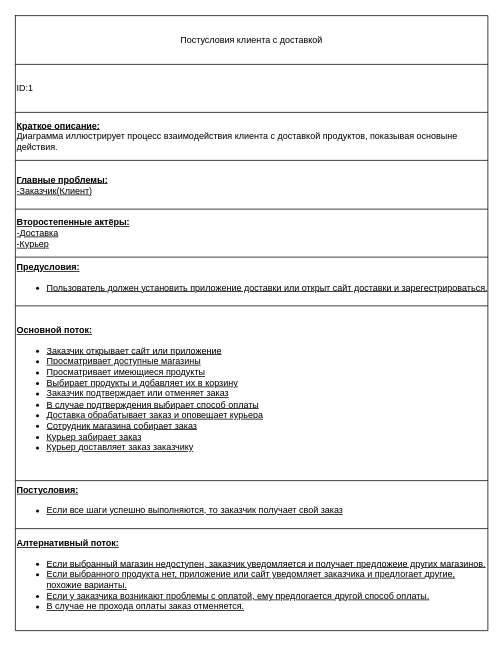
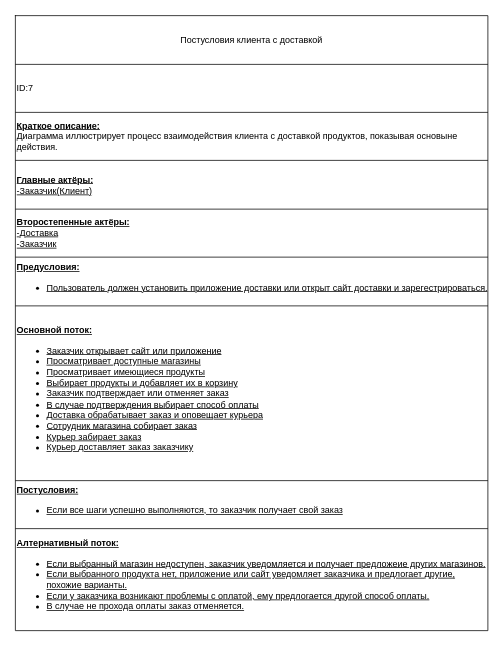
node "ID:1": label "ID:1" -> "ID:7"
node "Главные проблемы: -Заказчик(Клиент)": label "Главные проблемы: -Заказчик(Клиент)" -> "Главные актёры: -Заказчик(Клиент)"
node "Второстепенные актёры: -Доставка -Курьер": label "Второстепенные актёры: -Доставка -Курьер" -> "Второстепенные актёры: -Доставка -Заказчик"
